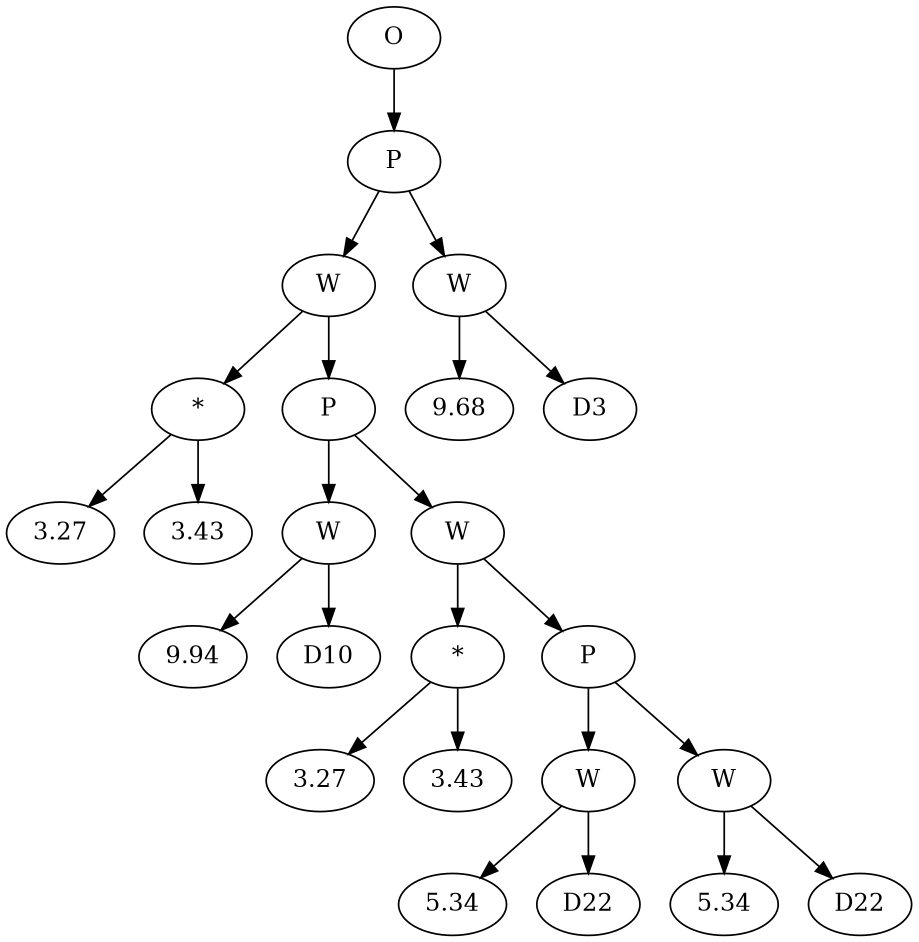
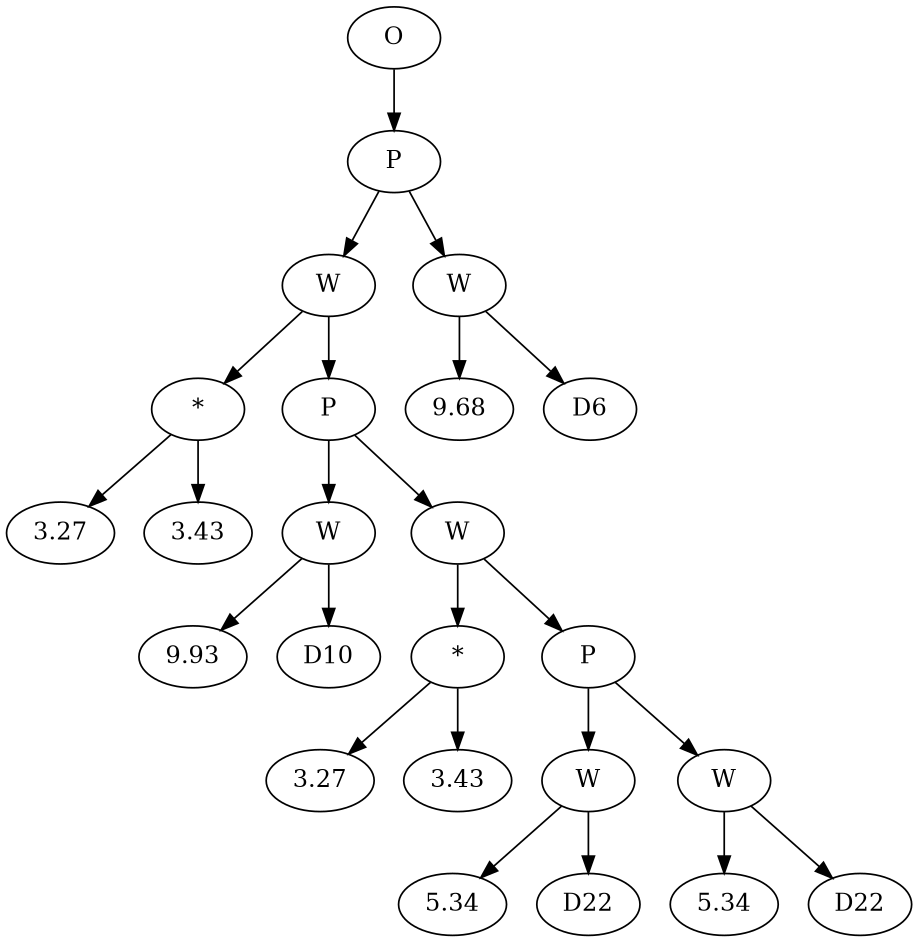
node "D3": label "D3" -> "D6"
node "9.94": label "9.94" -> "9.93"
